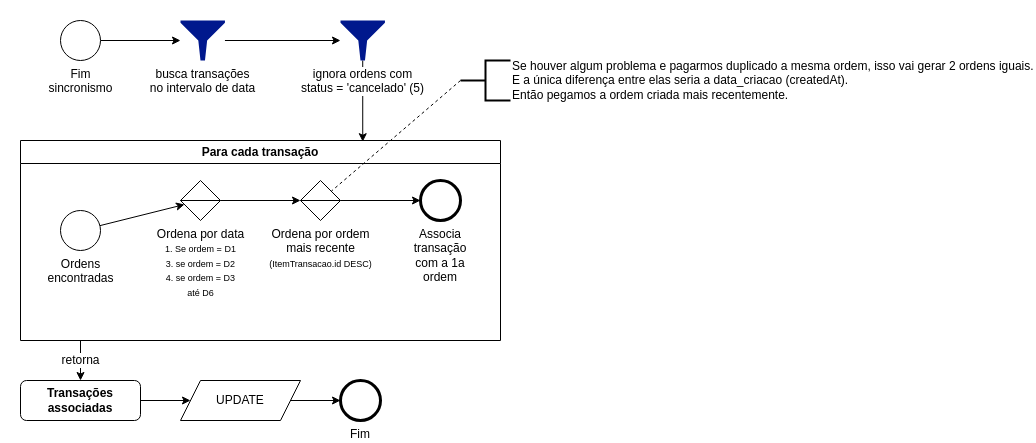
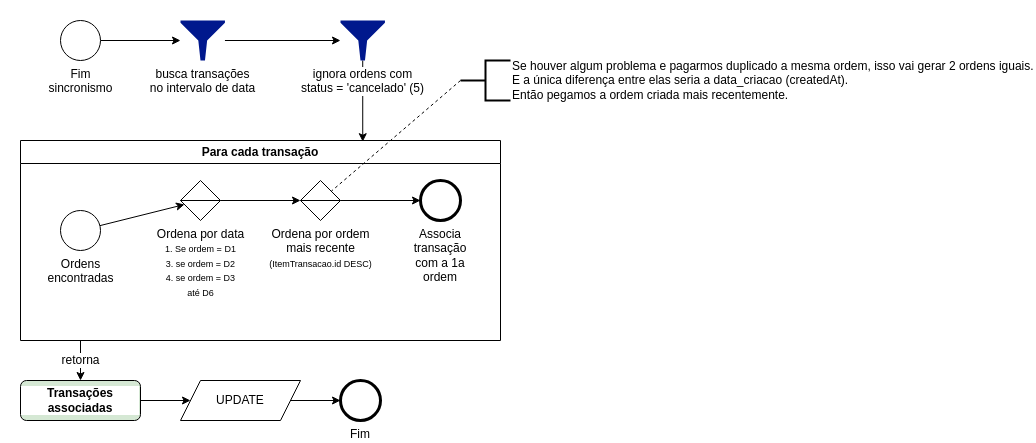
node "Transações associadas": fillcolor #ffffff -> #d5e8d4
